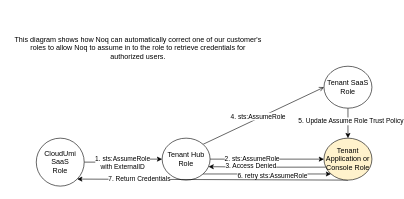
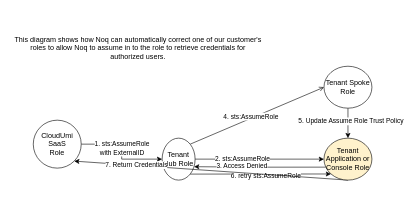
node "Tenant SaaS Role": label "Tenant SaaS Role" -> "Tenant Spoke Role"
node "Tenant Hub Role": size 48x42 -> 33x42
node "CloudUmi SaaS Role": moved (60, 162) -> (57, 144)
